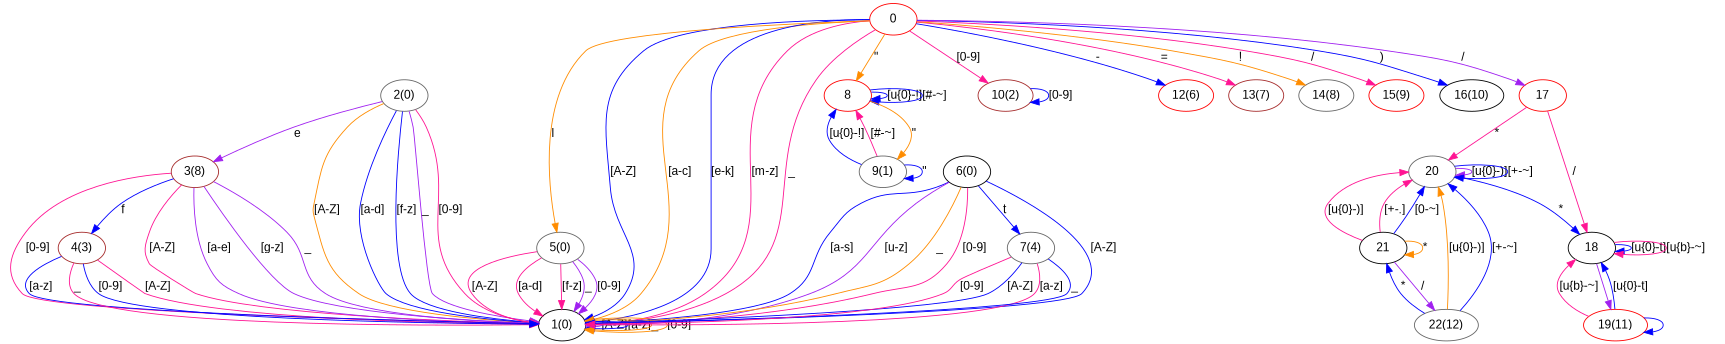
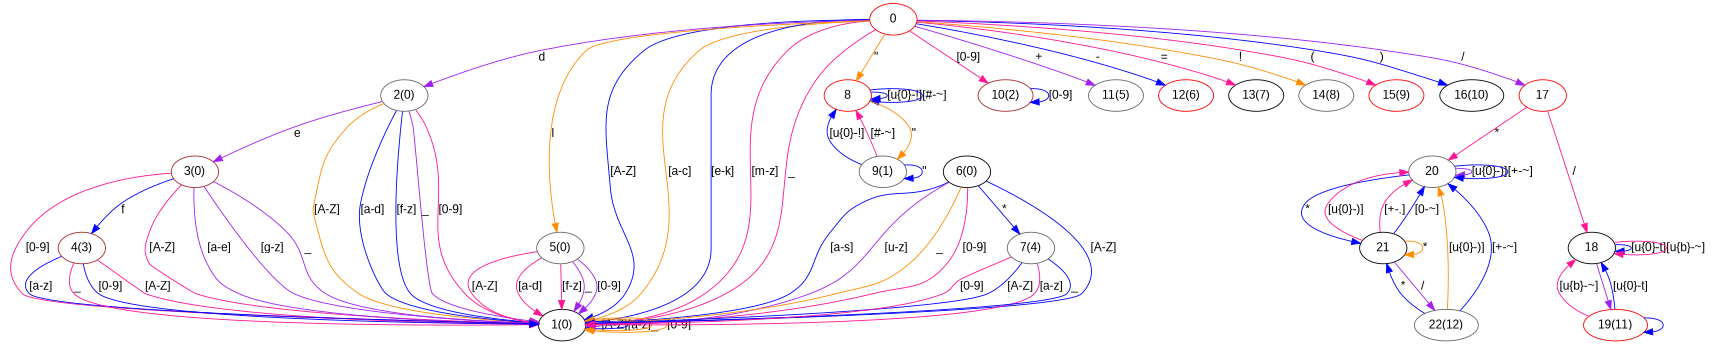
edge "0" -> "2(0)": added, label "d"
edge "0" -> "15(9)": label "/" -> "("
node "11(5)": added
node "13(7)": color brown -> black
node "3(8)": label "3(8)" -> "3(0)"
edge "20" -> "18": now "20" -> "21"
edge "6(0)" -> "7(4)": label "t" -> "*"
